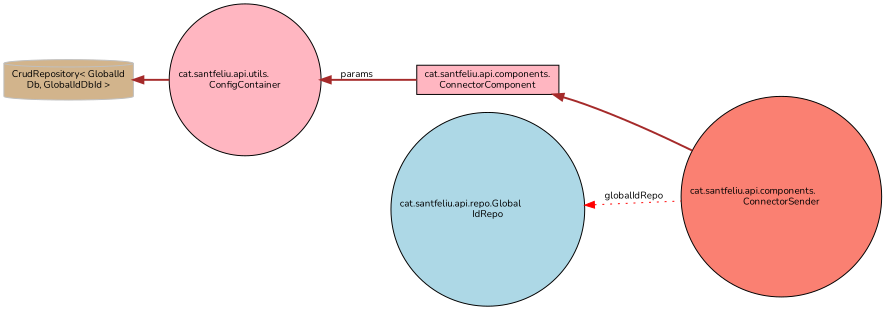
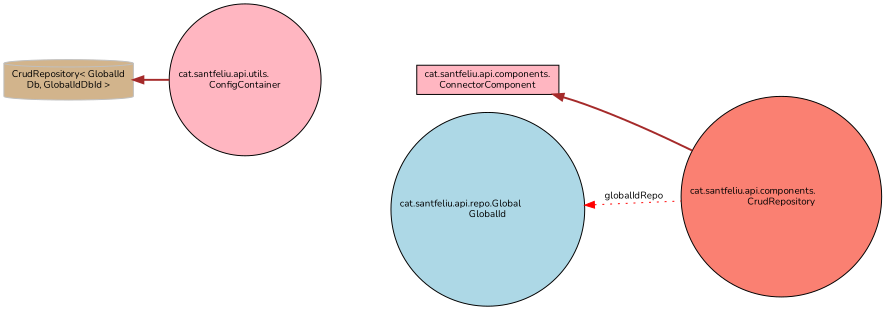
edge "cat.santfeliu.api.components. ConnectorComponent" -> "cat.santfeliu.api.utils. ConfigContainer": removed, label "params"
node "cat.santfeliu.api.components. ConnectorSender": label "cat.santfeliu.api.components. ConnectorSender" -> "cat.santfeliu.api.components. CrudRepository"
node "cat.santfeliu.api.repo.Global IdRepo": label "cat.santfeliu.api.repo.Global IdRepo" -> "cat.santfeliu.api.repo.Global GlobalId"
